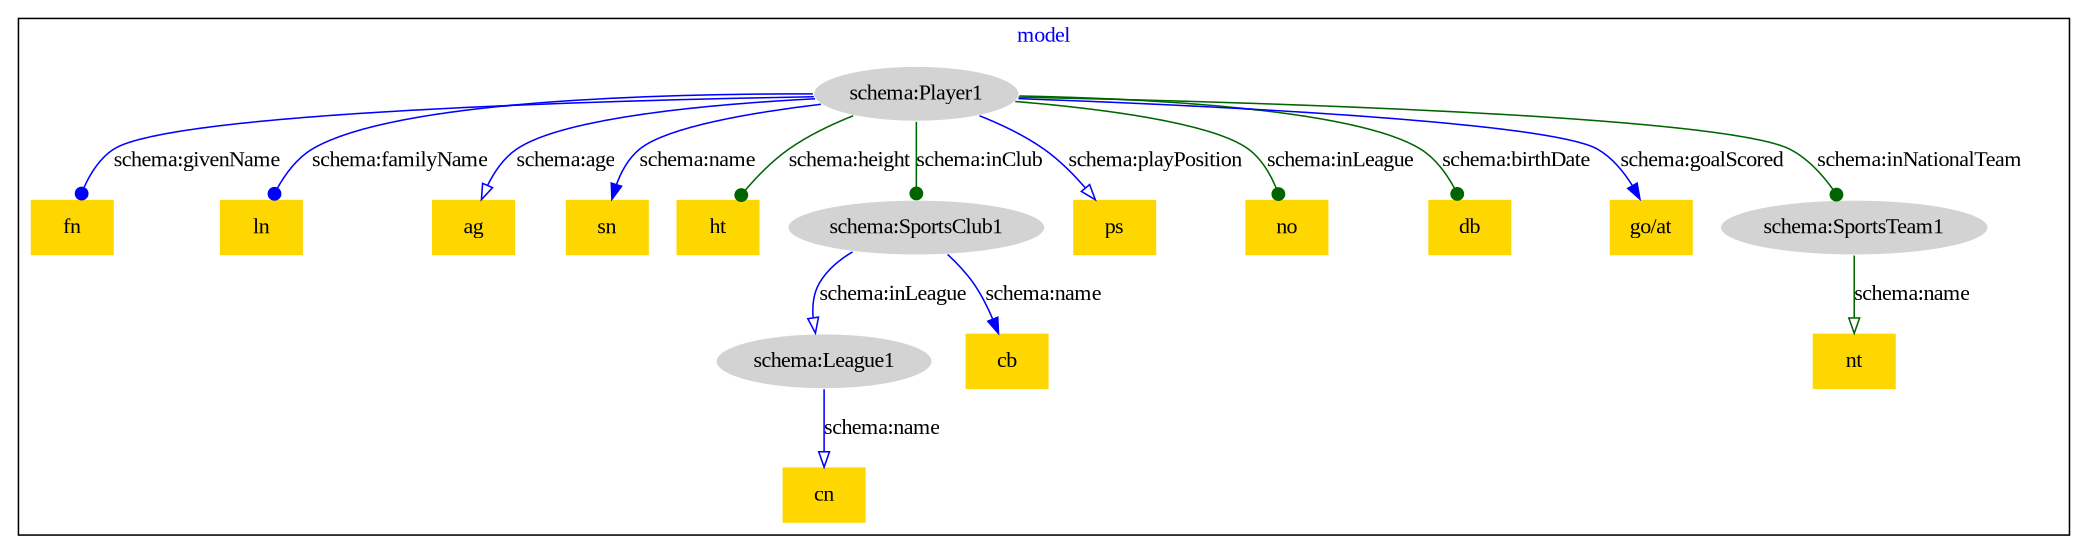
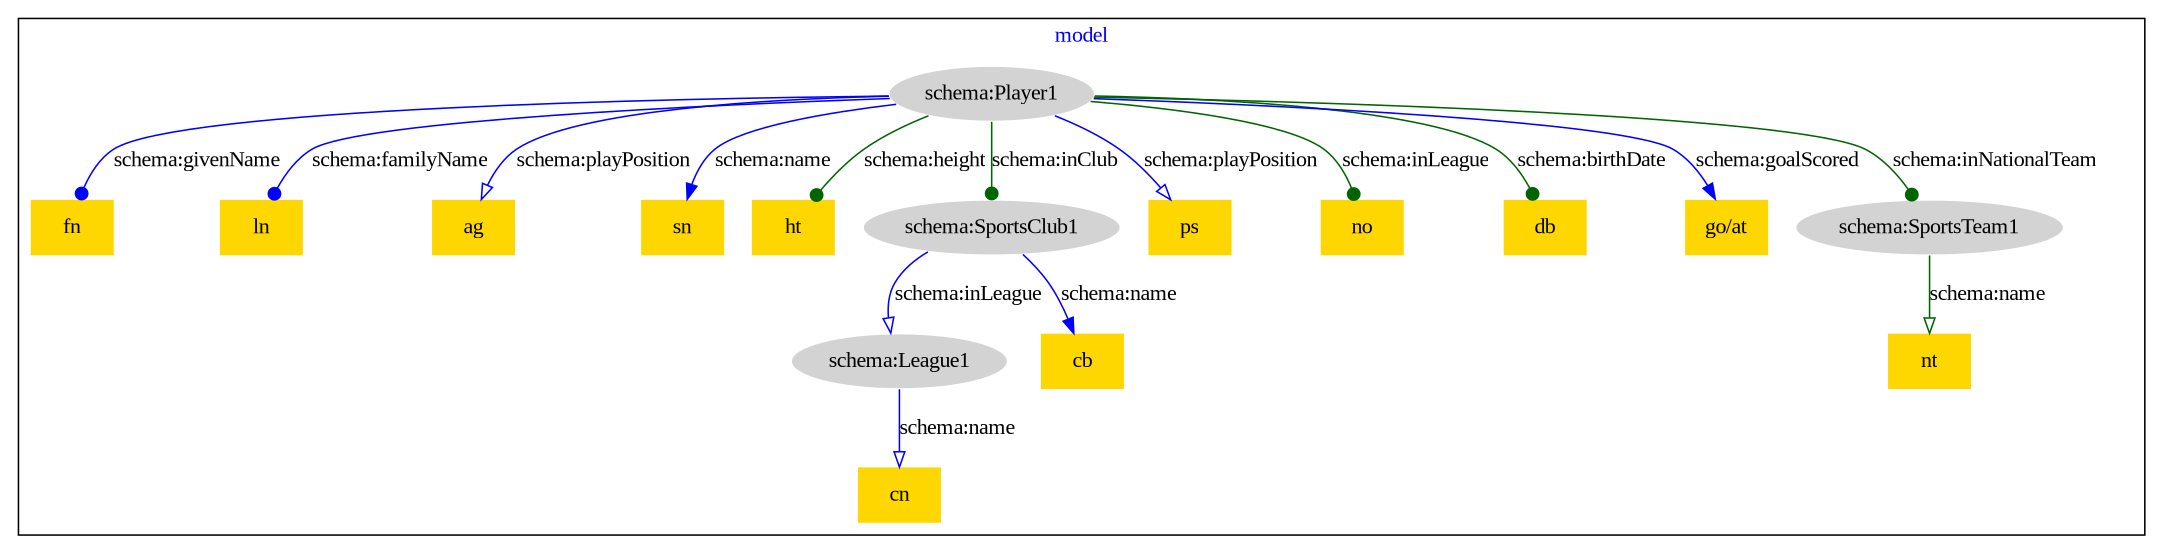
edge "schema:Player1" -> "ag": label "schema:age" -> "schema:playPosition"
